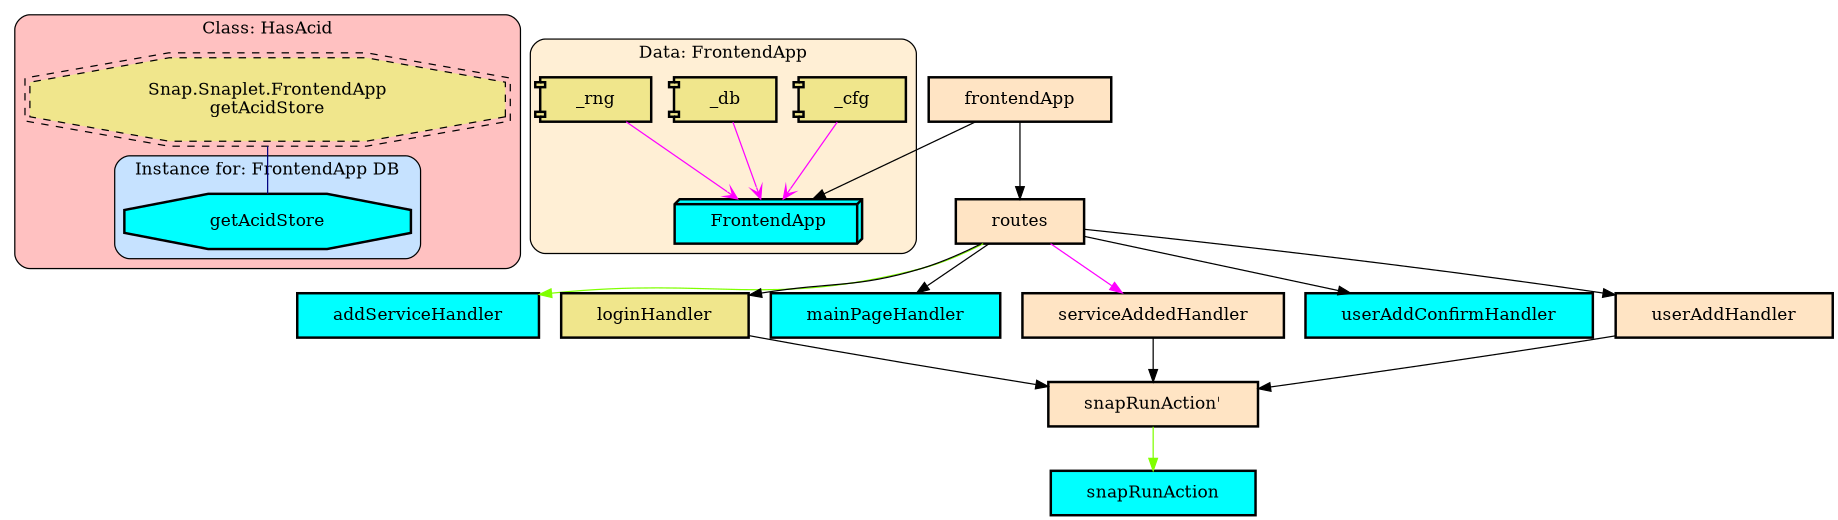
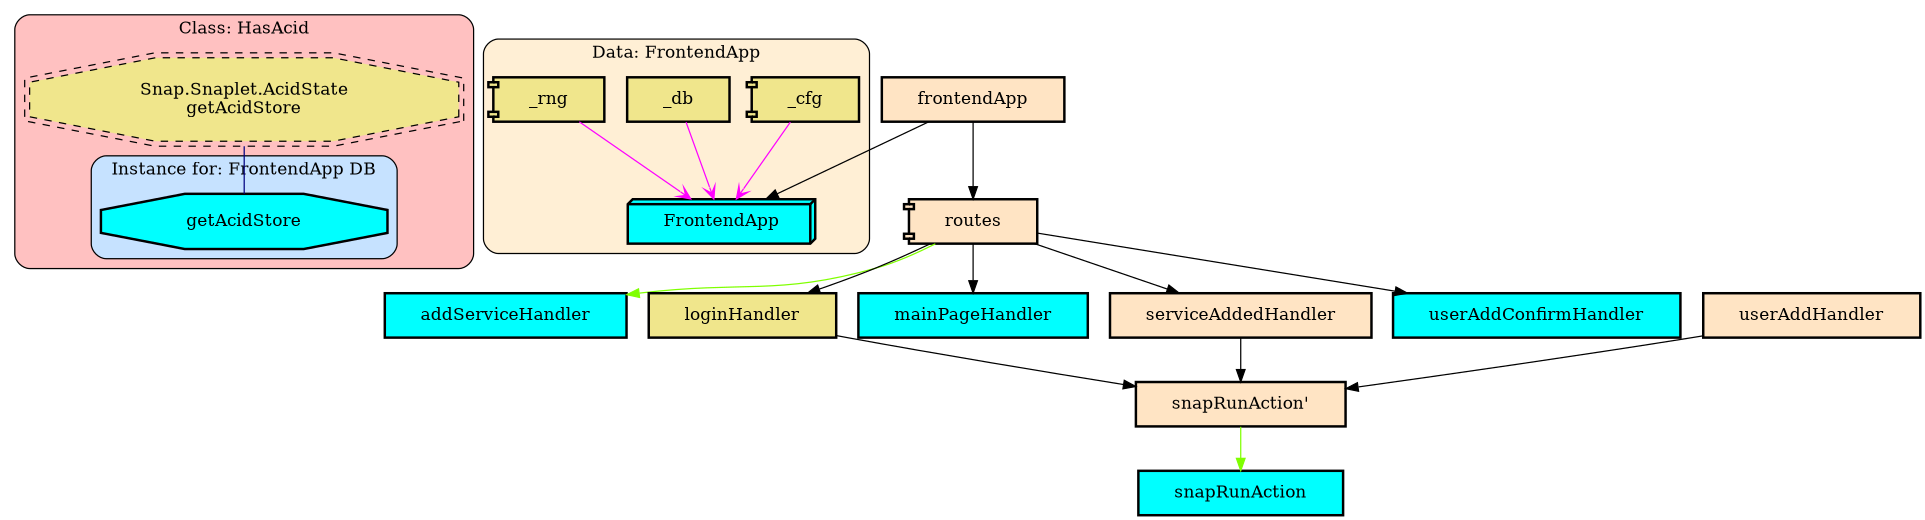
node "Snap.Snaplet.FrontendApp getAcidStore": label "Snap.Snaplet.FrontendApp getAcidStore" -> "Snap.Snaplet.AcidState getAcidStore"
node "_db": shape component -> box
node "routes": shape box -> component
edge "routes" -> "userAddHandler": removed
edge "routes" -> "serviceAddedHandler": color magenta -> black
